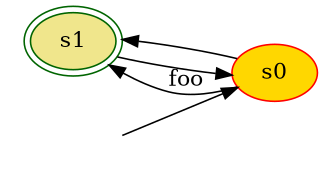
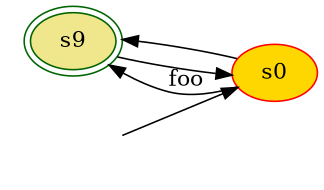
node "s1": label "s1" -> "s9"
